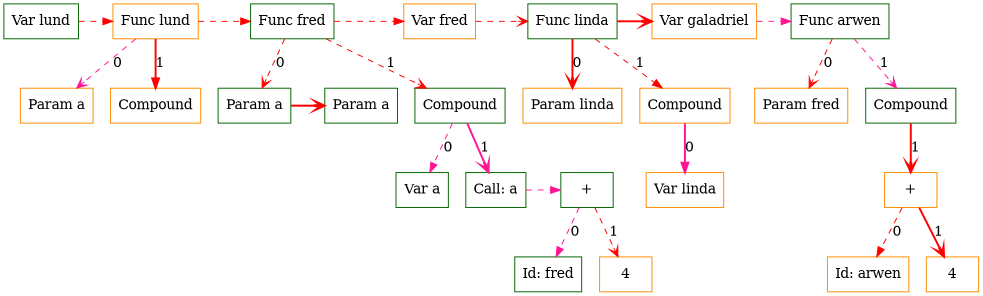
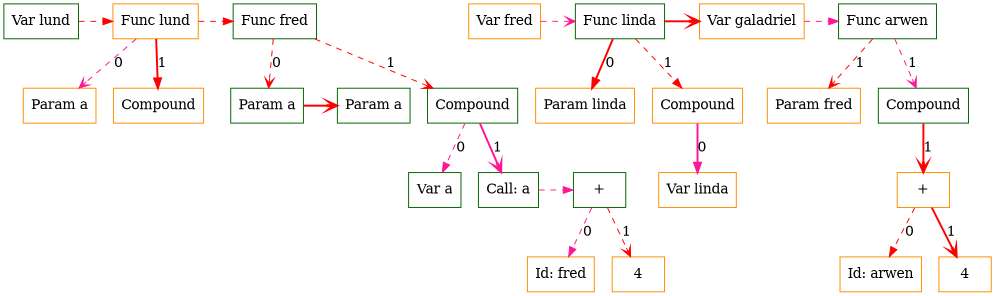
edge "Func fred" -> "Var fred": removed
edge "Var fred" -> "Func linda": color red -> deeppink
edge "Func linda" -> "Param linda": arrowhead vee -> normal
edge "Func arwen" -> "Param fred": label "0" -> "1"
node "Id: fred": color darkgreen -> darkorange
